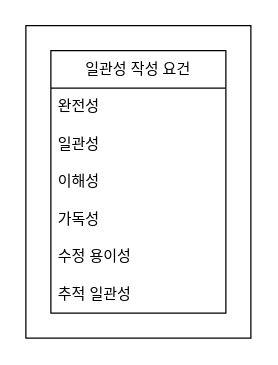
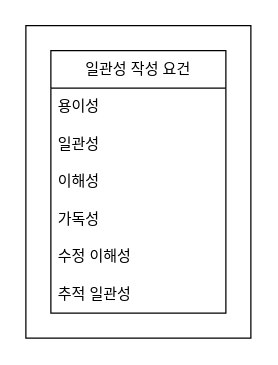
node "완전성": label "완전성" -> "용이성"
node "수정 용이성": label "수정 용이성" -> "수정 이해성"
